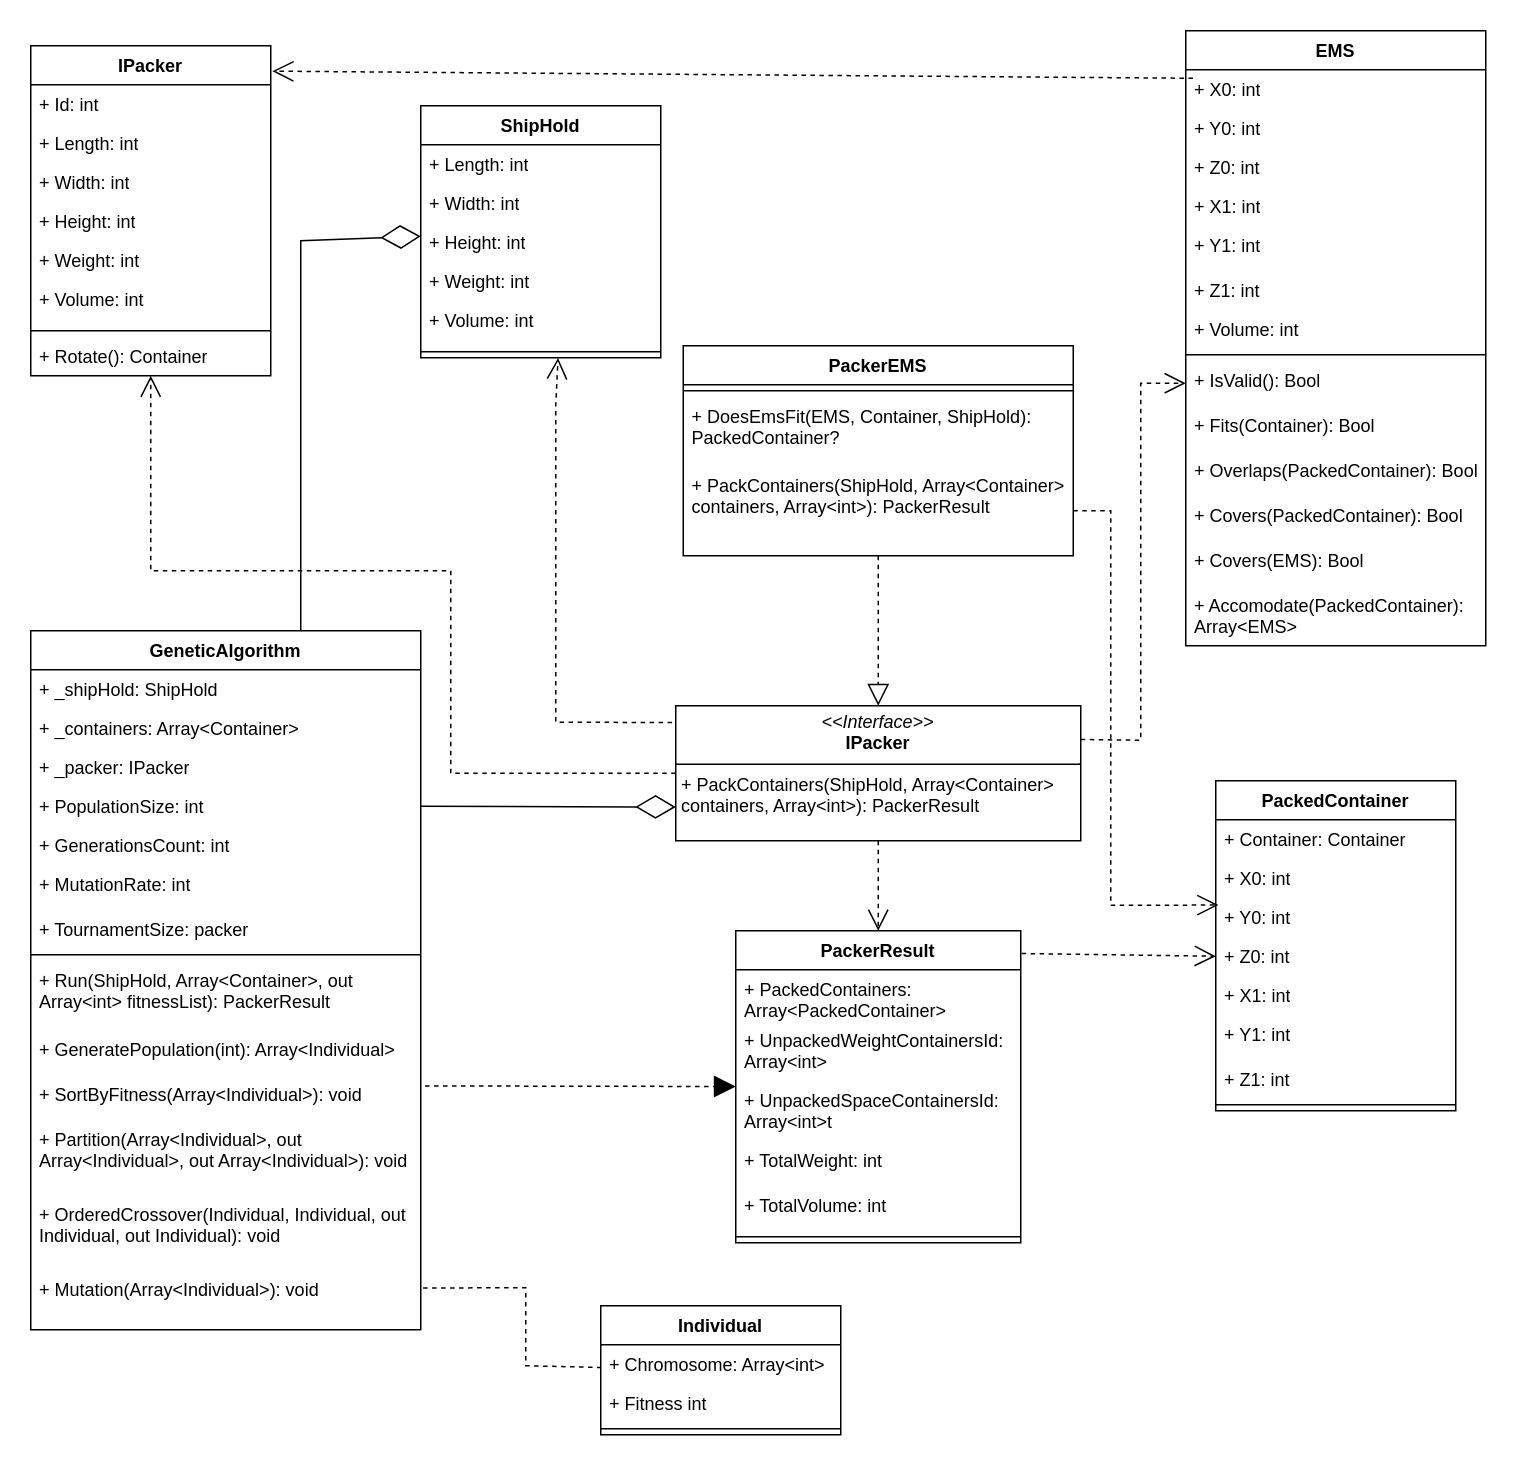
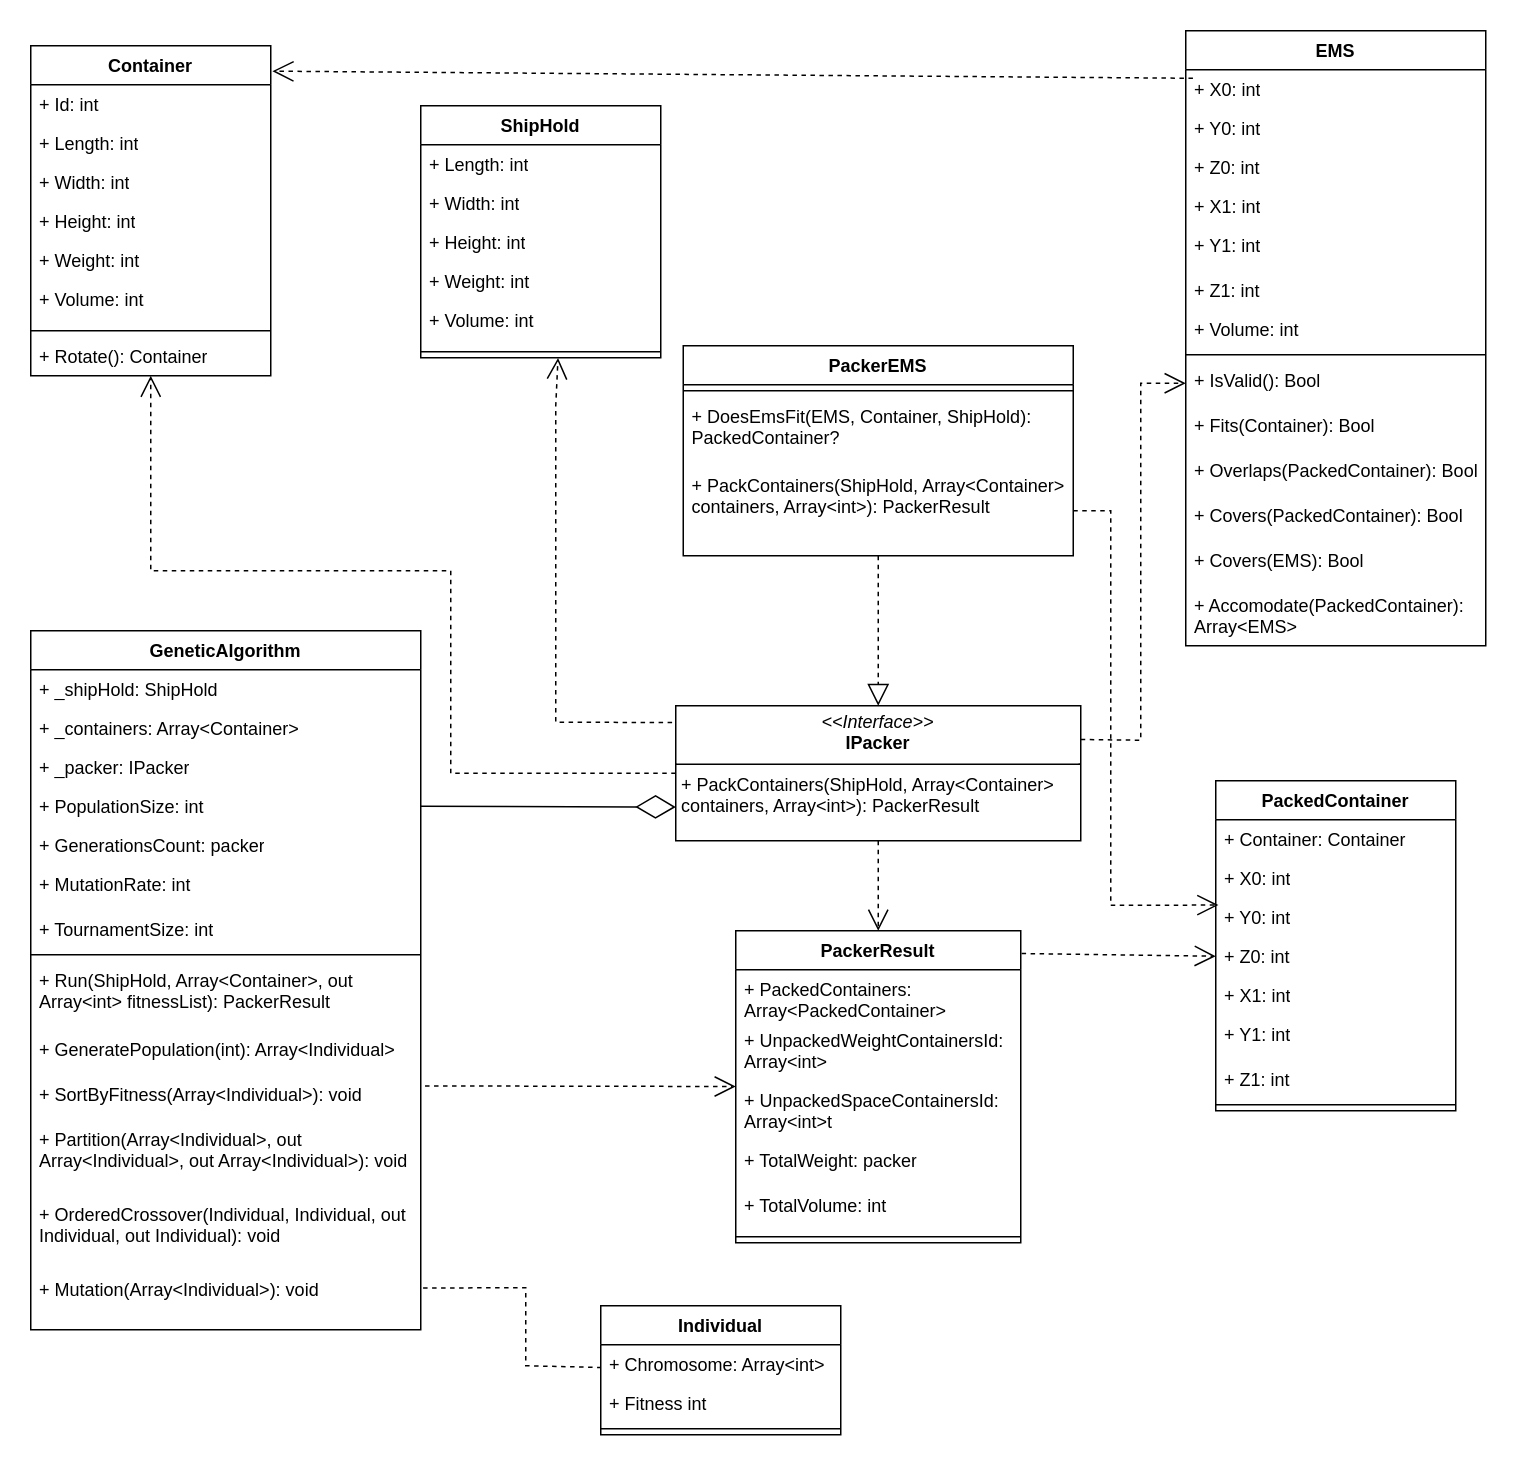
node "IPacker": label "IPacker" -> "Container"
edge "GeneticAlgorithm" -> "ShipHold": removed
node "+ GenerationsCount: int": label "+ GenerationsCount: int" -> "+ GenerationsCount: packer"
node "+ TournamentSize: packer": label "+ TournamentSize: packer" -> "+ TournamentSize: int"
edge "+ SortByFitness(Array<Individual>): void" -> "PackerResult": arrowhead block -> open
node "+ TotalWeight: int": label "+ TotalWeight: int" -> "+ TotalWeight: packer"
